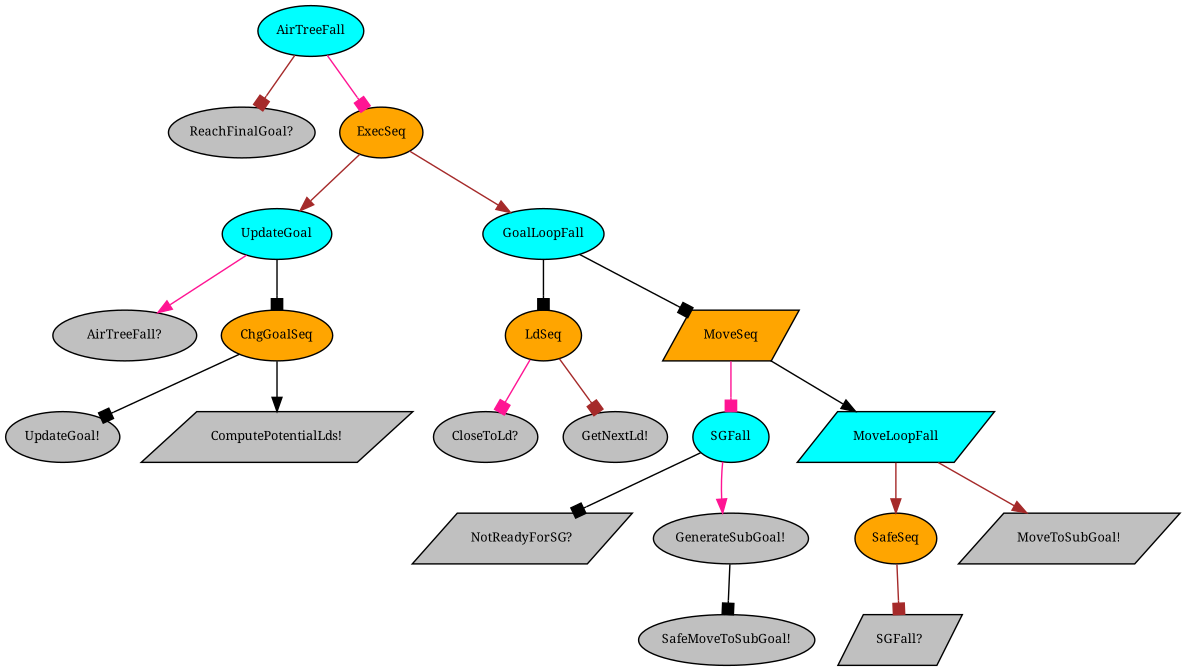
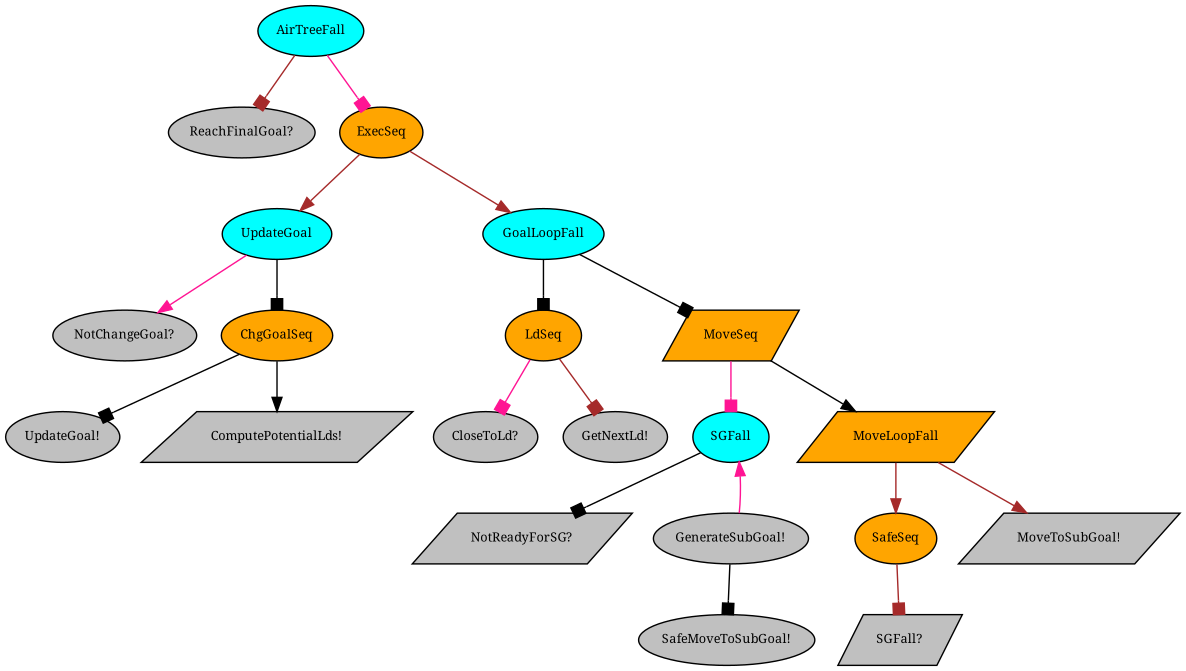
node "AirTreeFall?": label "AirTreeFall?" -> "NotChangeGoal?"
node "MoveLoopFall": fillcolor cyan -> orange
edge "SGFall" -> "GenerateSubGoal!": reversed
